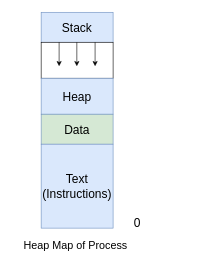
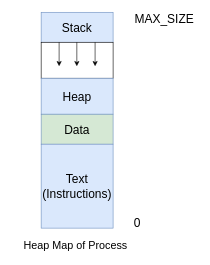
node "MAX_SIZE": added
